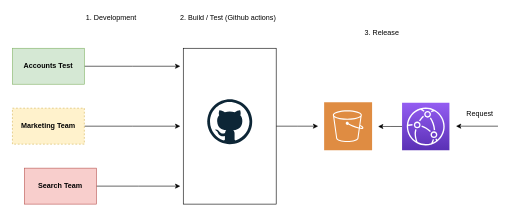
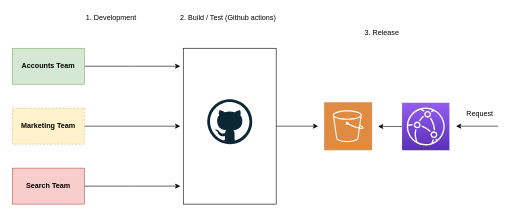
node "Accounts Test": label "Accounts Test" -> "Accounts Team"
node "Search Team": moved (60, 186) -> (48, 186)
